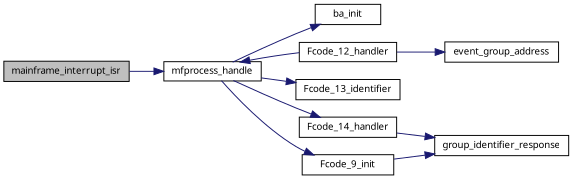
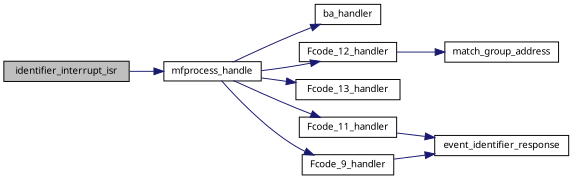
node "ba_init": label "ba_init" -> "ba_handler"
node "event_group_address": label "event_group_address" -> "match_group_address"
edge "Fcode_12_handler" -> "mfprocess_handle": reversed
node "mainframe_interrupt_isr": label "mainframe_interrupt_isr" -> "identifier_interrupt_isr"
node "Fcode_13_identifier": label "Fcode_13_identifier" -> "Fcode_13_handler"
node "Fcode_14_handler": label "Fcode_14_handler" -> "Fcode_11_handler"
node "group_identifier_response": label "group_identifier_response" -> "event_identifier_response"
node "Fcode_9_init": label "Fcode_9_init" -> "Fcode_9_handler"
